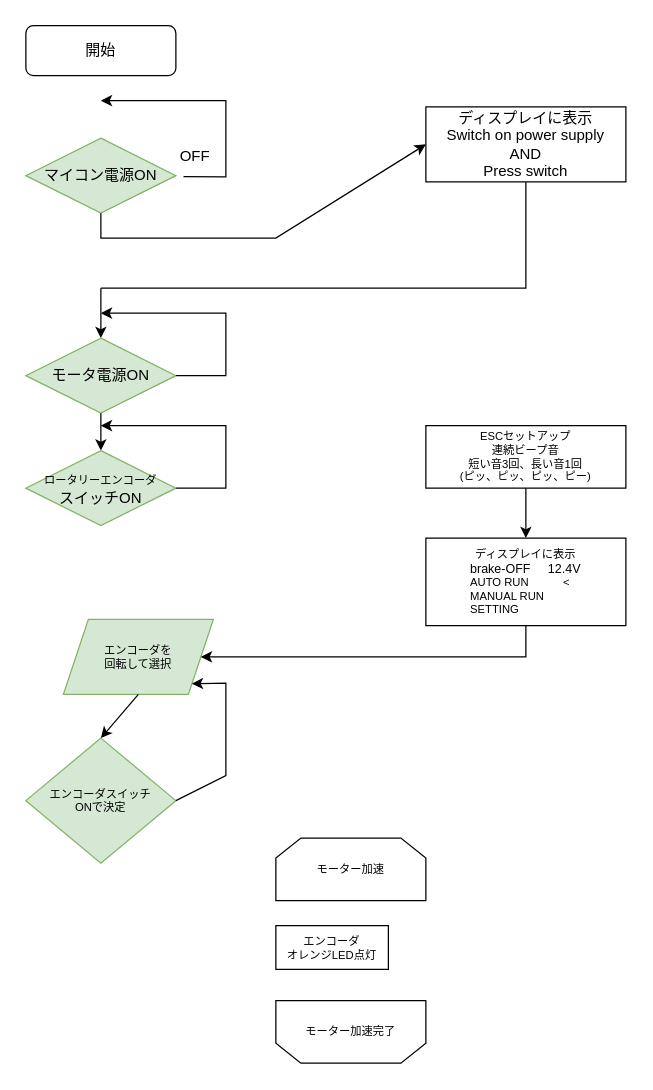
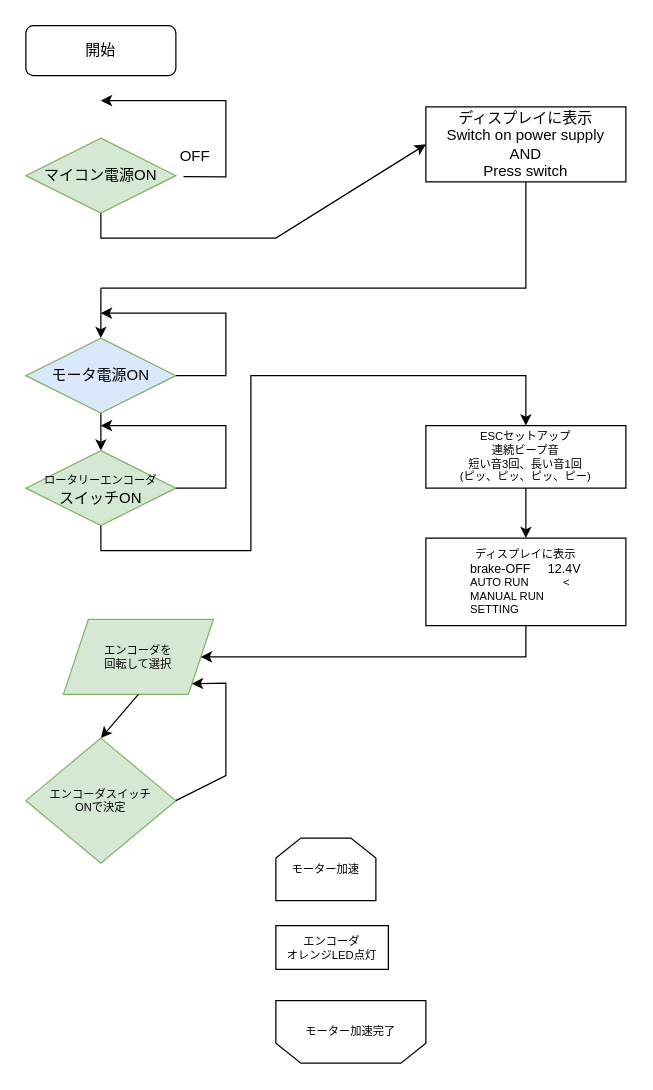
node "モータ電源ON": fillcolor #d5e8d4 -> #dae8fc
edge "ロータリーエンコーダ スイッチON" -> "ESCセットアップ 連続ビープ音 短い音3回、長い音1回 (ピッ、ピッ、ピッ、ピー)": added
node "モーター加速": size 150x63 -> 100x63
